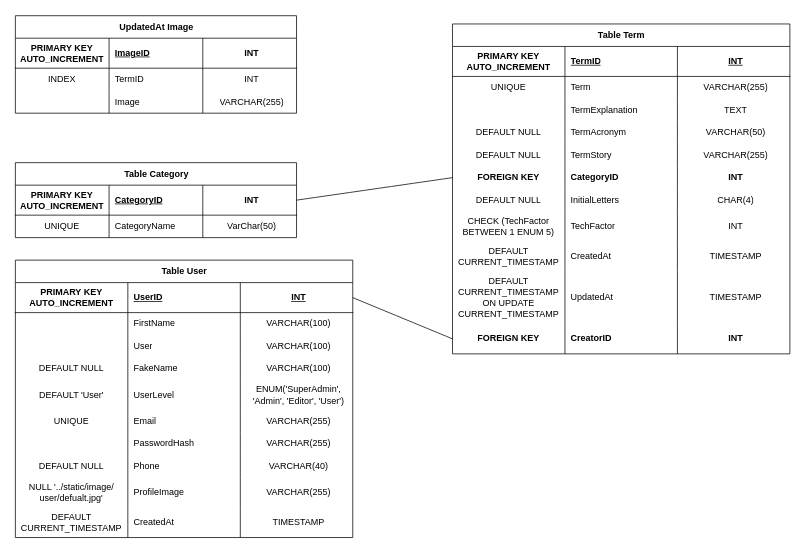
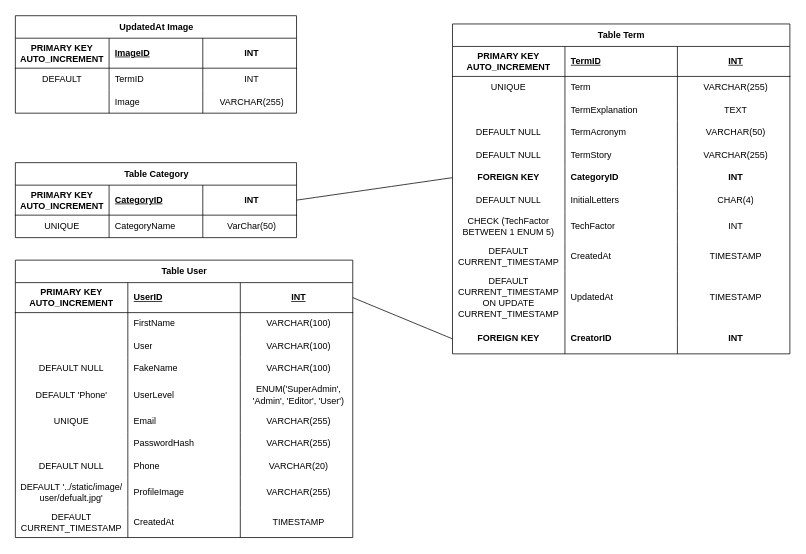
node "INDEX": label "INDEX" -> "DEFAULT"
node "DEFAULT 'User'": label "DEFAULT 'User'" -> "DEFAULT 'Phone'"
node "VARCHAR(40)": label "VARCHAR(40)" -> "VARCHAR(20)"
node "NULL '../static/image/ user/defualt.jpg'": label "NULL '../static/image/ user/defualt.jpg'" -> "DEFAULT '../static/image/ user/defualt.jpg'"
